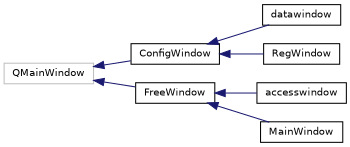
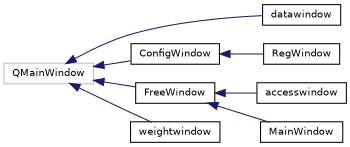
edge "datawindow" -> "ConfigWindow": now "datawindow" -> "QMainWindow"
node "weightwindow": added
